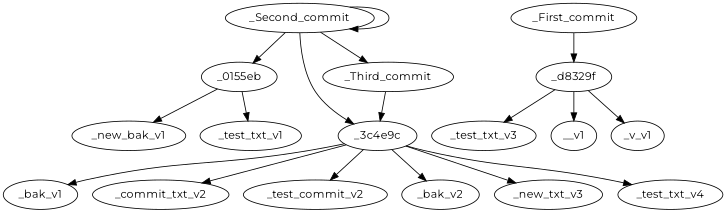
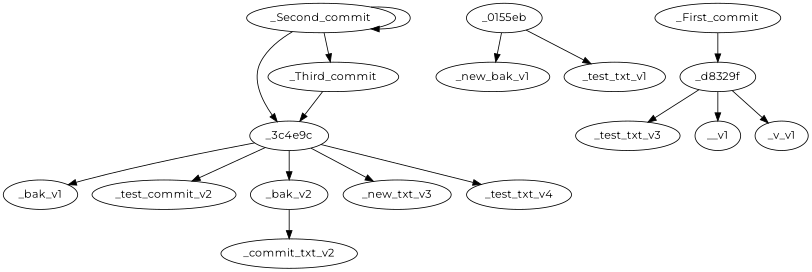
edge "_Second_commit" -> "_0155eb": removed
edge "_3c4e9c" -> "_commit_txt_v2": now "_bak_v2" -> "_commit_txt_v2"
